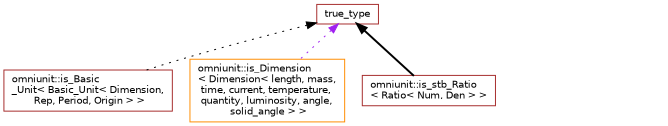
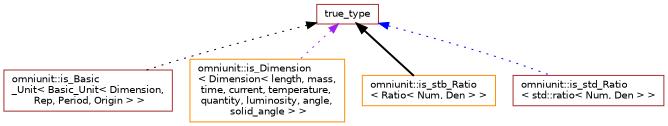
node "omniunit::is_stb_Ratio < Ratio< Num, Den > >": color brown -> darkorange
node "omniunit::is_std_Ratio < std::ratio< Num, Den > >": added
